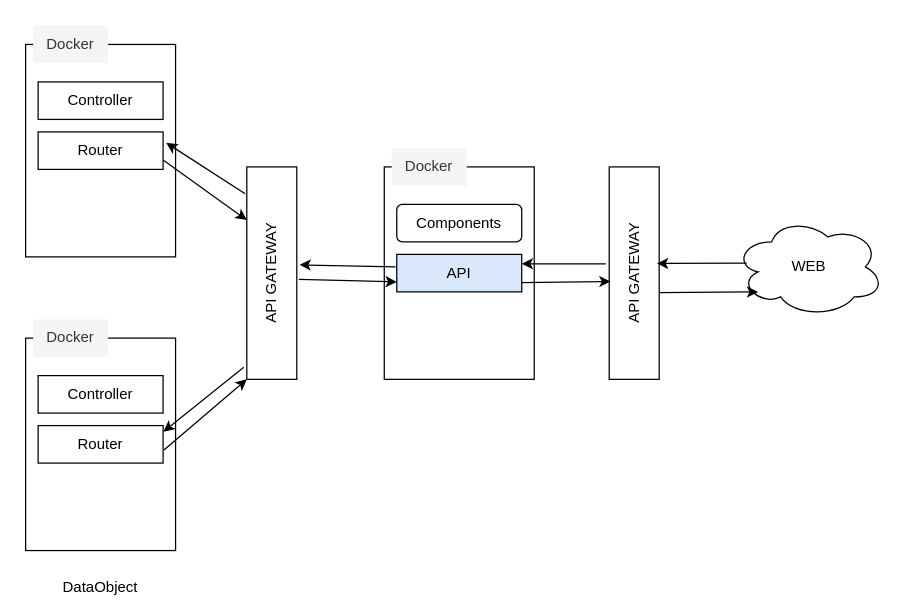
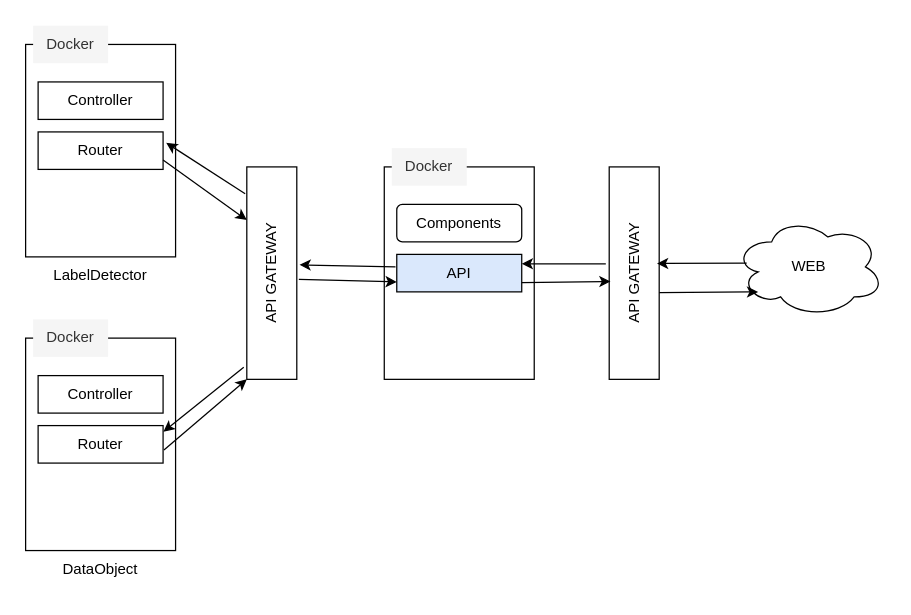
node "LabelDetector": added
node "DataObject": moved (101, 588) -> (101, 569)
